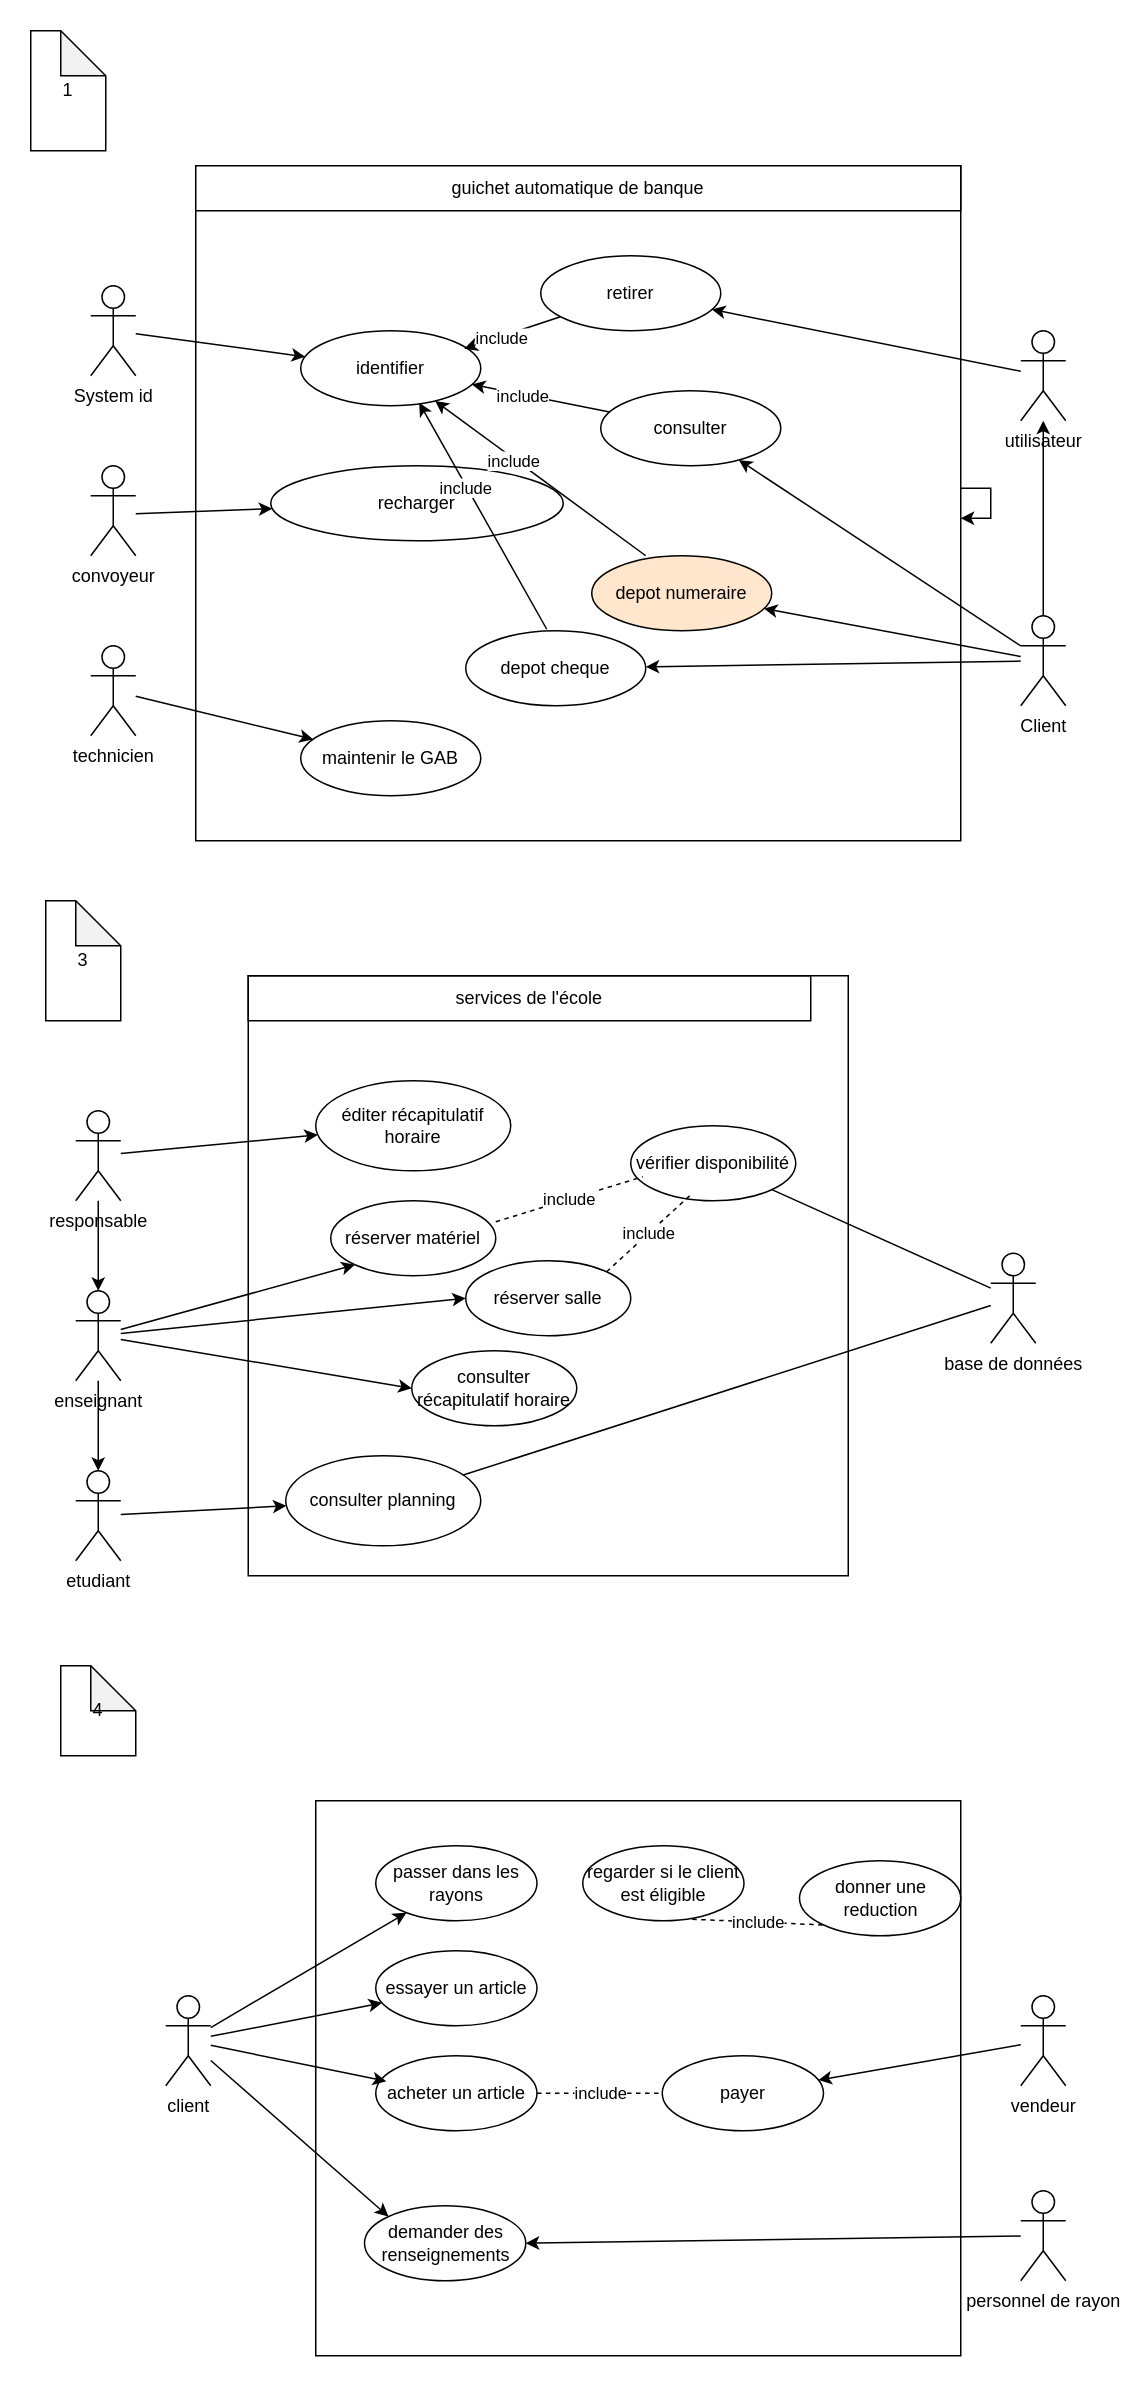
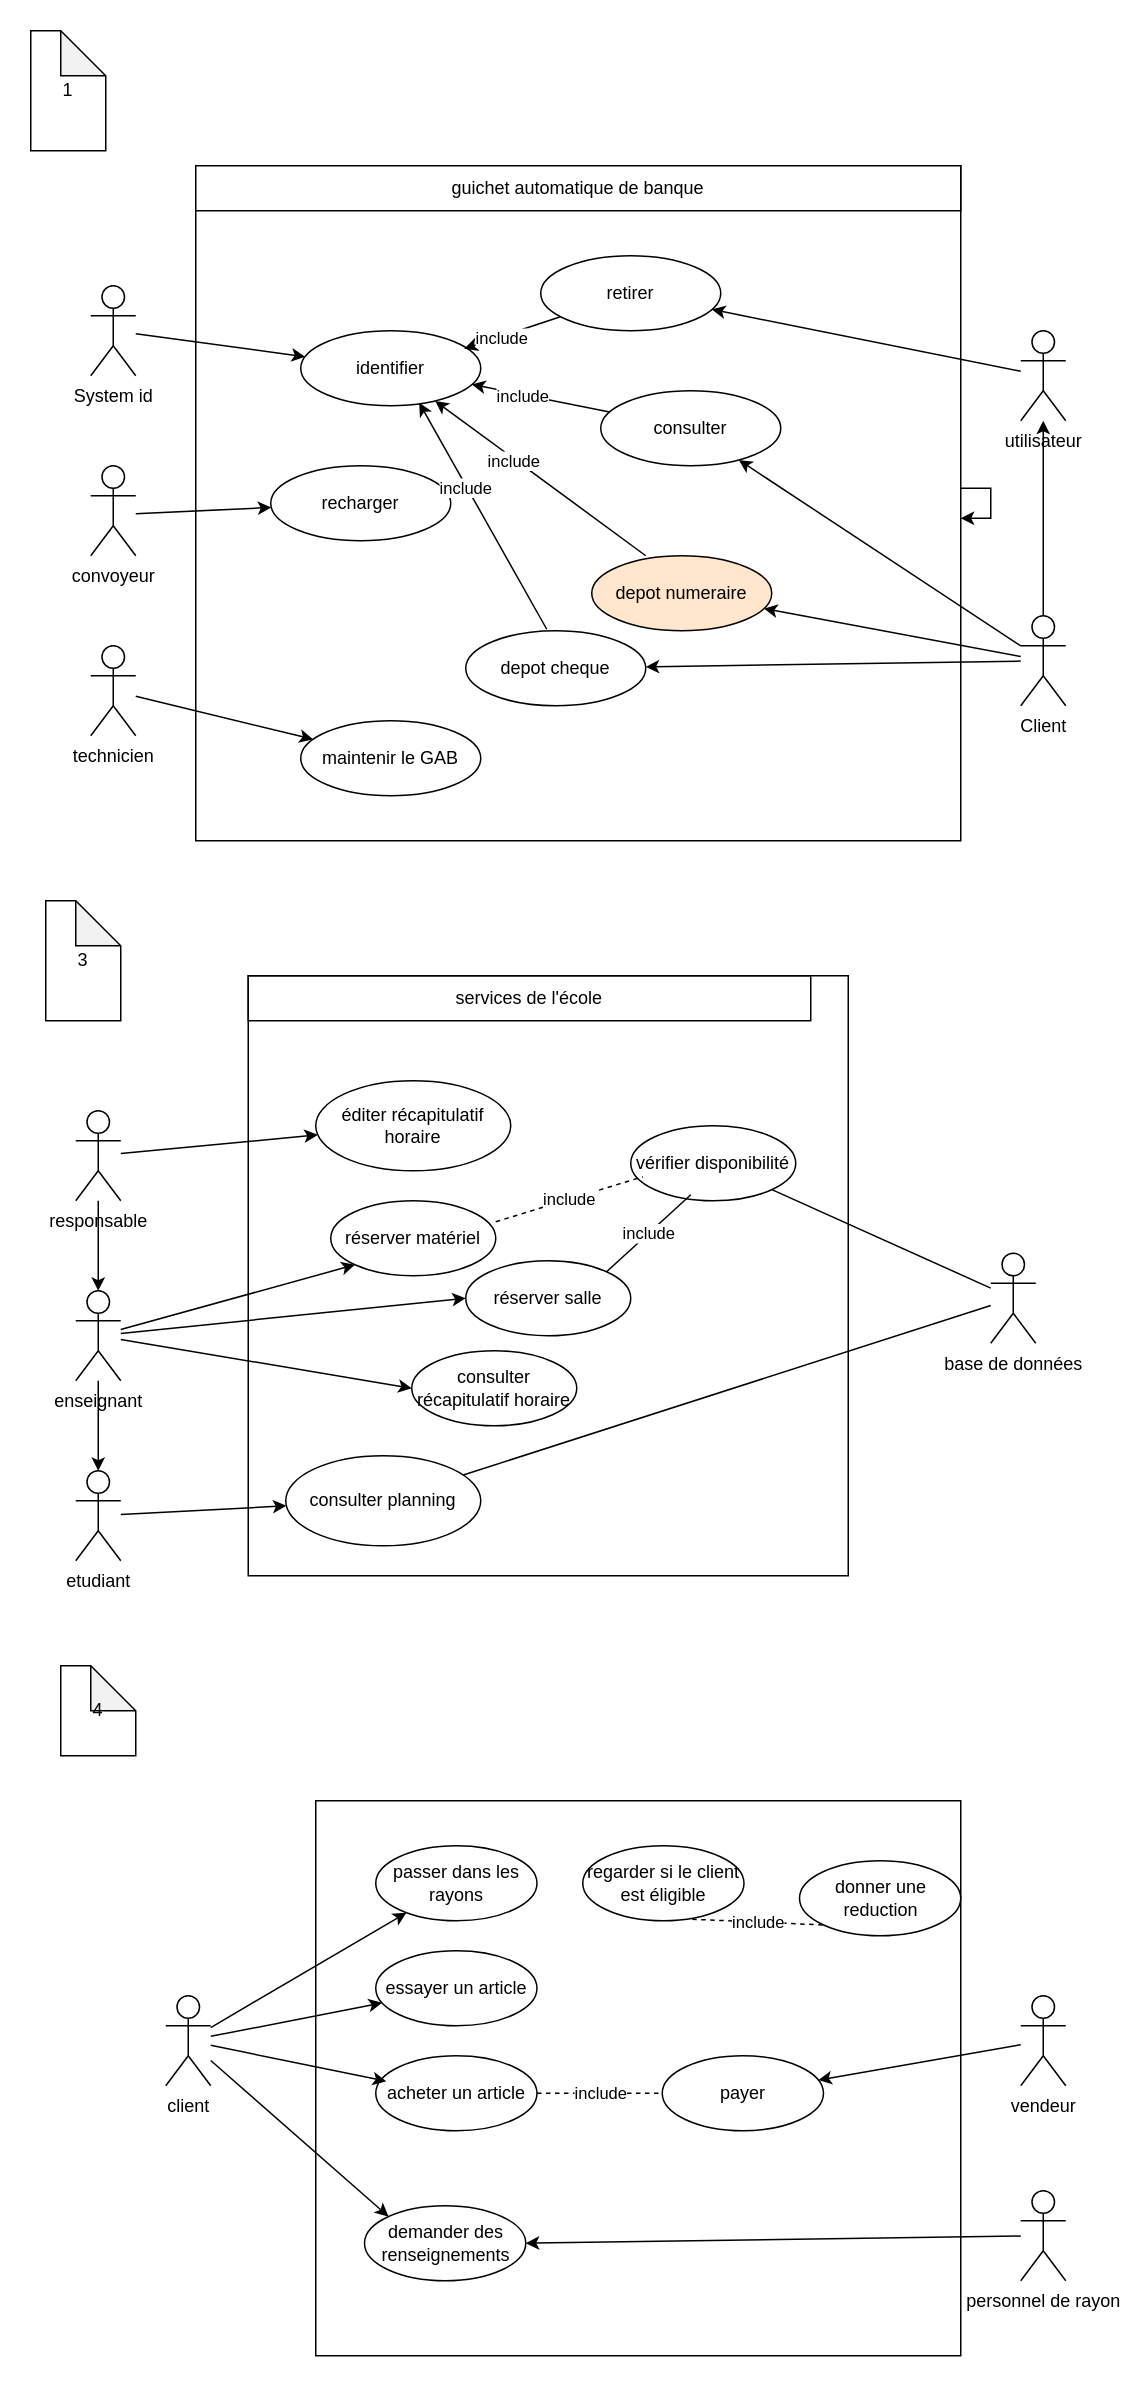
node "recharger": size 293x75 -> 180x75
edge "vérifier disponibilité" -- "réserver salle": style dashed -> solid
